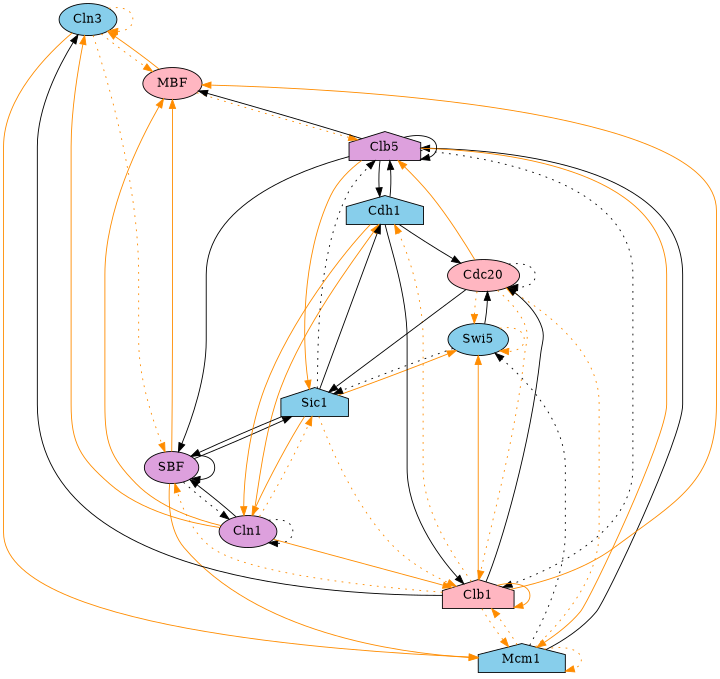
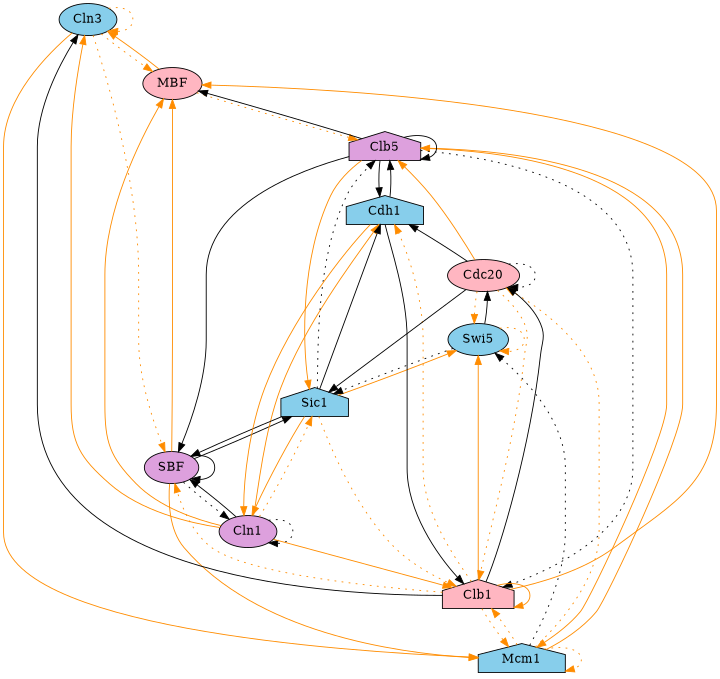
edge "Cdh1" -> "Cdc20": reversed
edge "Mcm1" -> "Clb5": color black -> darkorange
